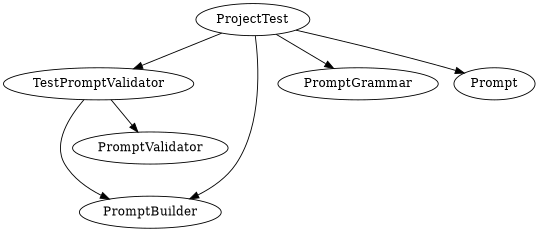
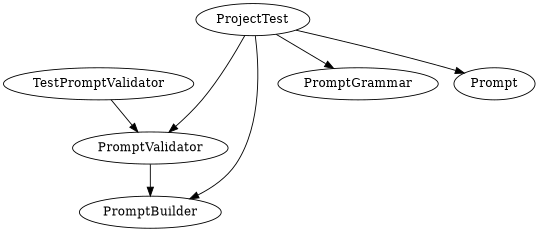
edge "ProjectTest" -> "TestPromptValidator": now "ProjectTest" -> "PromptValidator"
edge "TestPromptValidator" -> "PromptBuilder": now "PromptValidator" -> "PromptBuilder"
